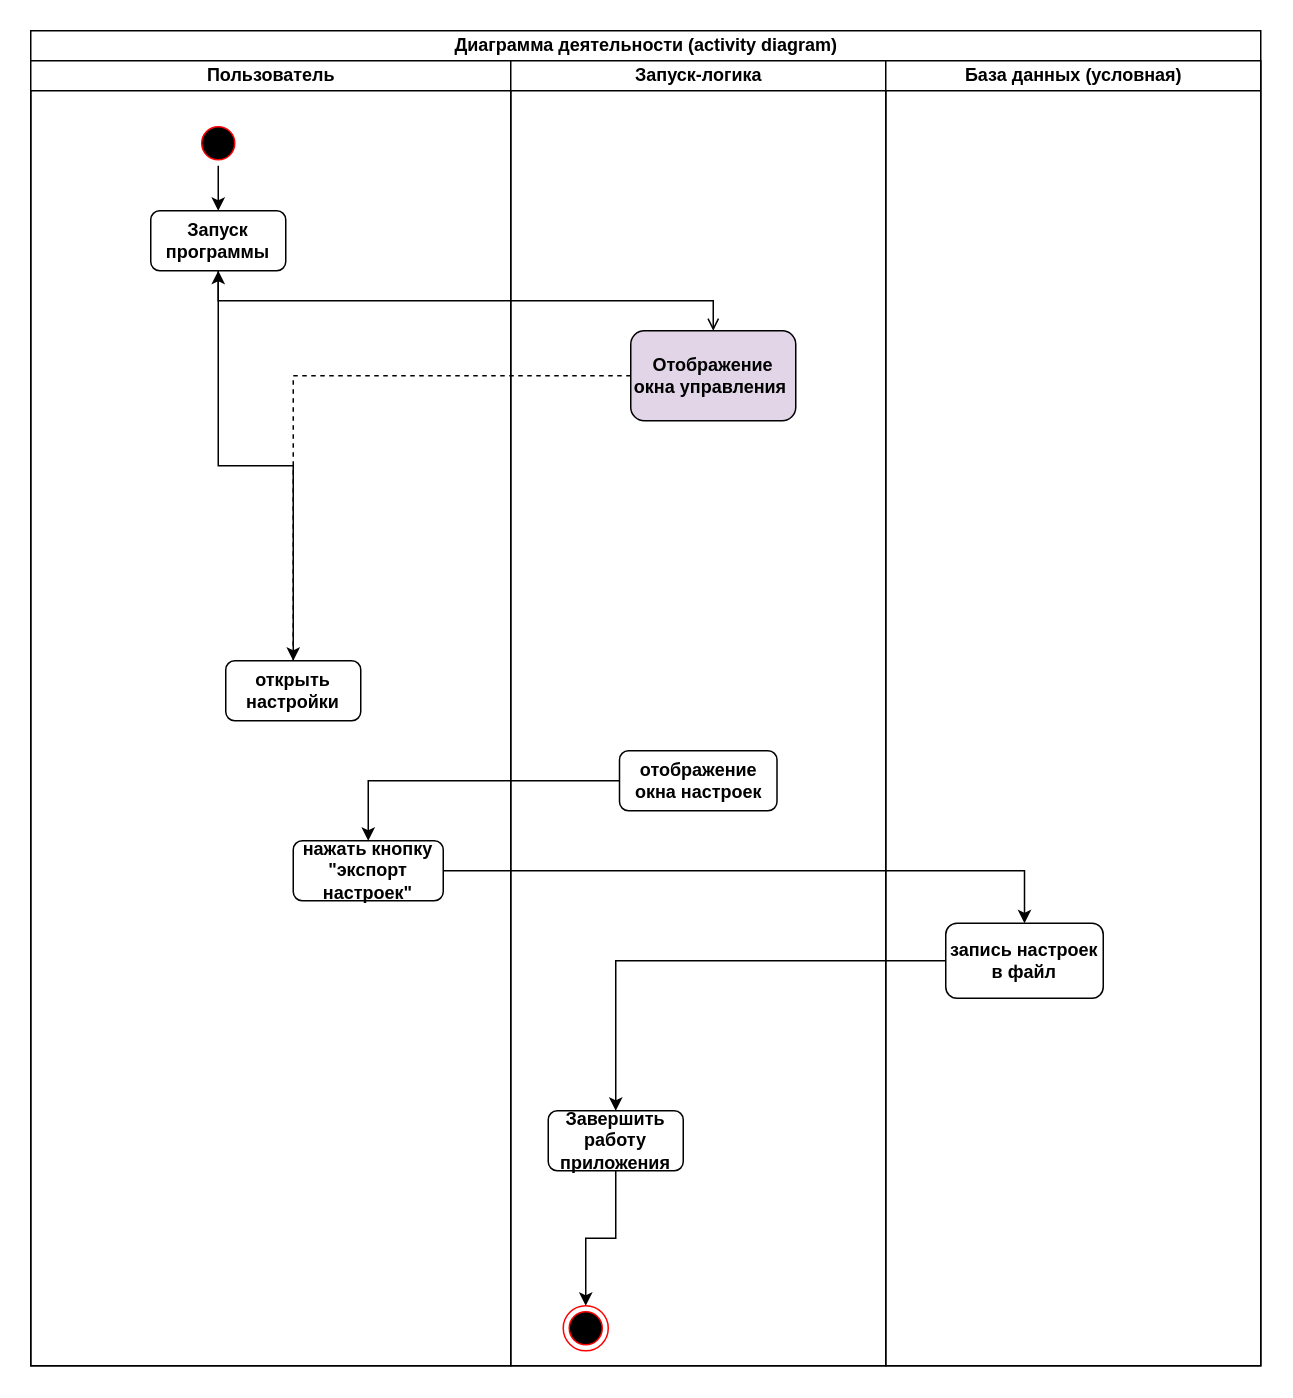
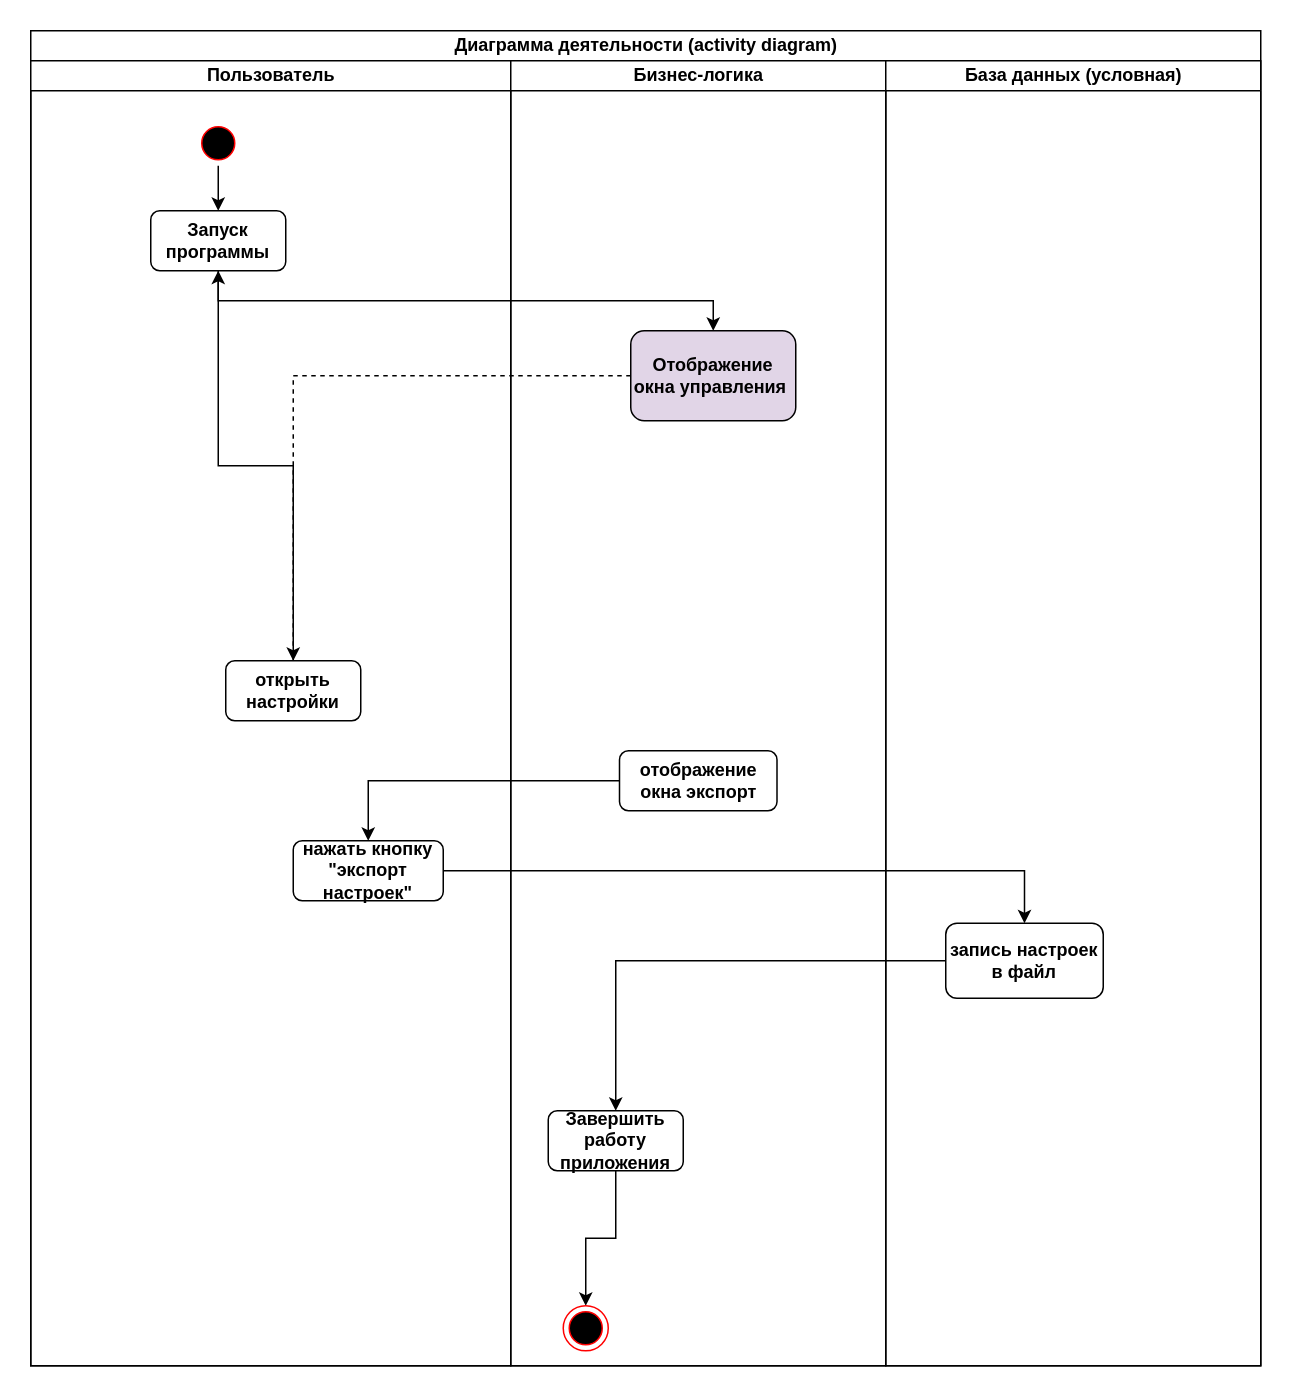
node "Запуск-логика": label "Запуск-логика" -> "Бизнес-логика"
edge "Запуск программы" -> "Отображение окна управления": arrowhead open -> classic
node "отображение окна настроек": label "отображение окна настроек" -> "отображение окна экспорт"
